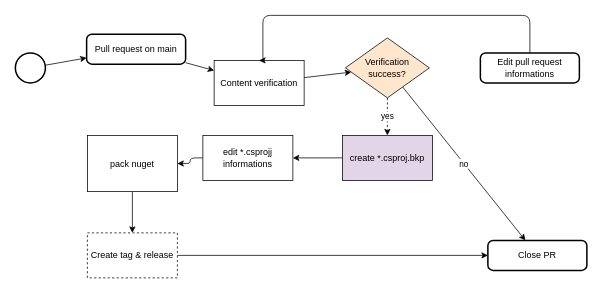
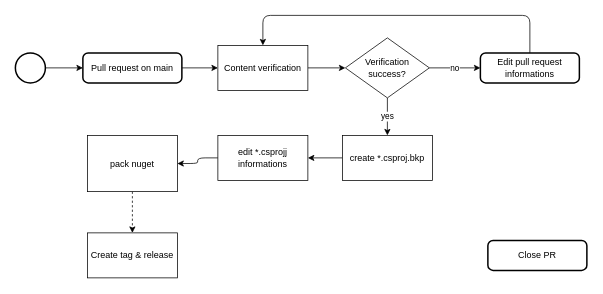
node "Pull request on main": moved (136, 49) -> (132, 68)
node "Verification success?": fillcolor #ffe6cc -> #ffffff
node "Content verification": moved (259, 83) -> (263, 68)
edge "Verification success?" -> "create *.csproj.bkp": style dashed -> solid
node "edit *.csprojj informations": moved (248, 158) -> (263, 158)
node "create *.csproj.bkp": fillcolor #e1d5e7 -> #ffffff
edge "Verification success?" -> "Close PR": now "Verification success?" -> "Edit pull request informations"
edge "pack nuget" -> "Create tag & release": style solid -> dashed
node "Create tag & release": style dashed -> solid
edge "Create tag & release" -> "Close PR": removed
